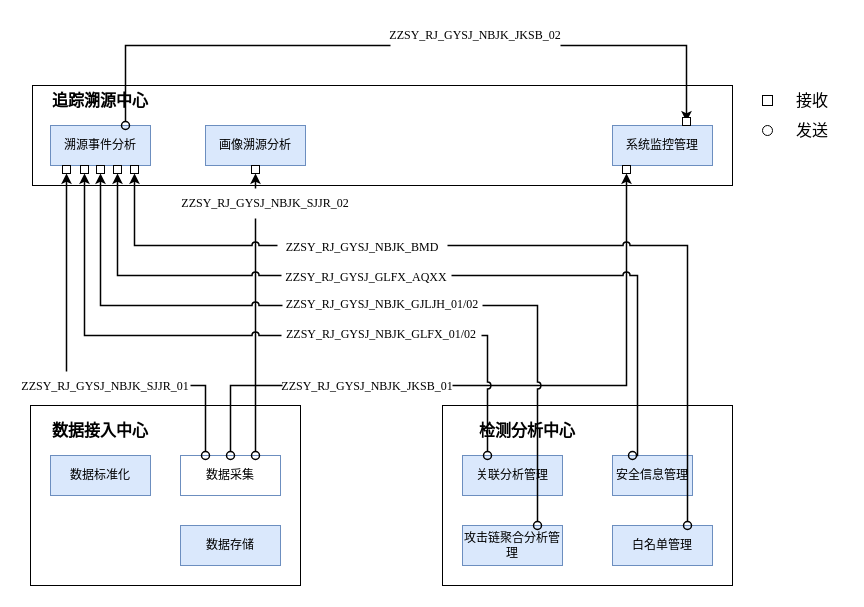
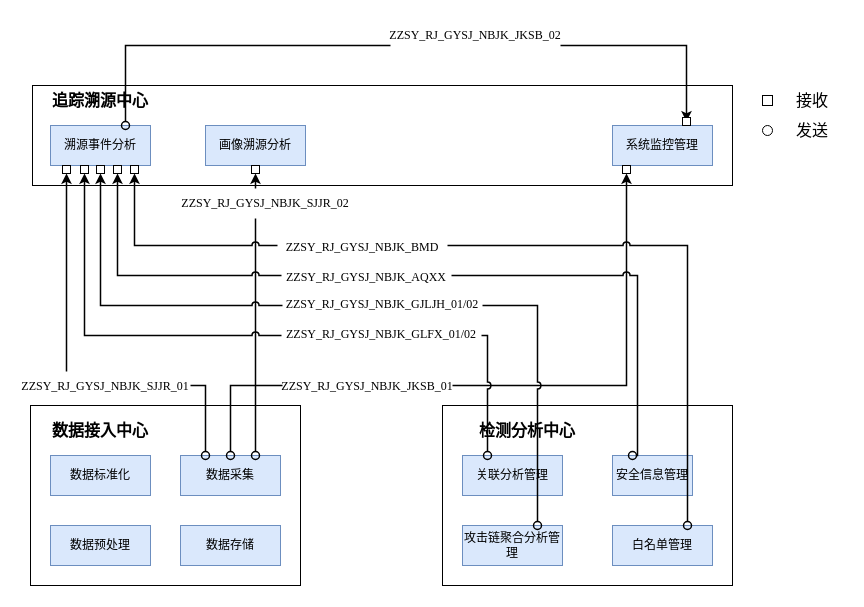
node "ZZSY_RJ_GYSJ_GLFX_AQXX": label "ZZSY_RJ_GYSJ_GLFX_AQXX" -> "ZZSY_RJ_GYSJ_NBJK_AQXX"
node "数据采集": fillcolor #ffffff -> #dae8fc
node "数据预处理": added
